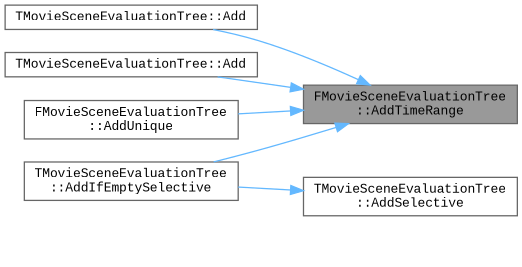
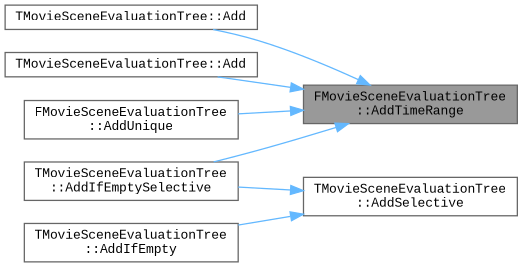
node "TMovieSceneEvaluationTree ::AddIfEmpty": added
